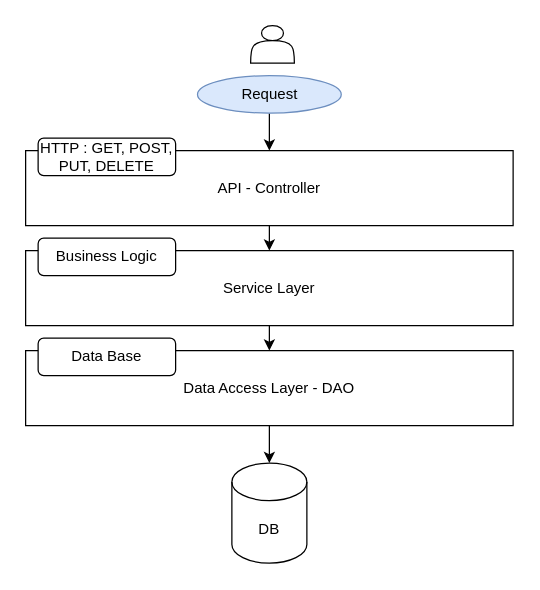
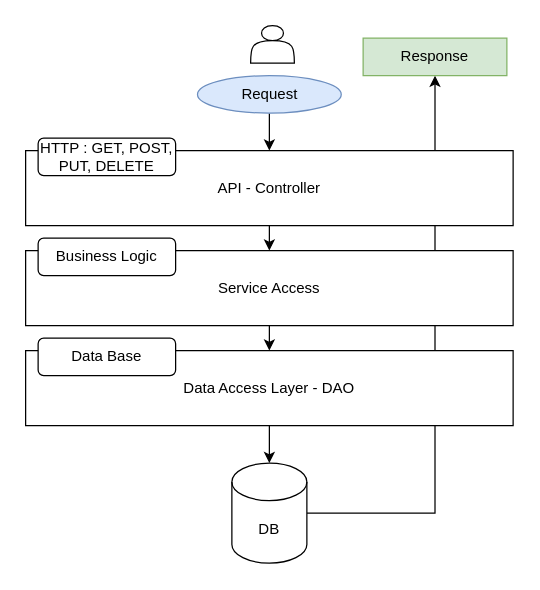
node "Response": added
node "Service Layer": label "Service Layer" -> "Service Access"
edge "DB" -> "Response": added
